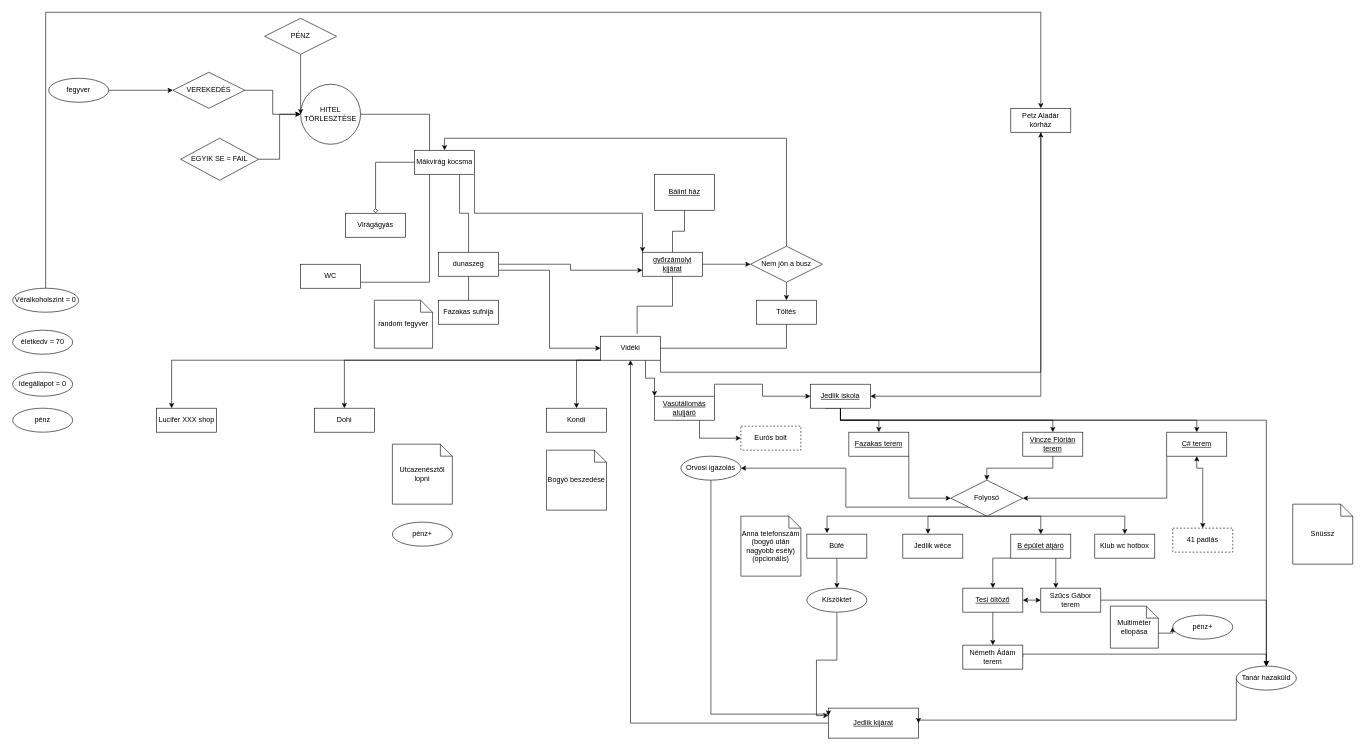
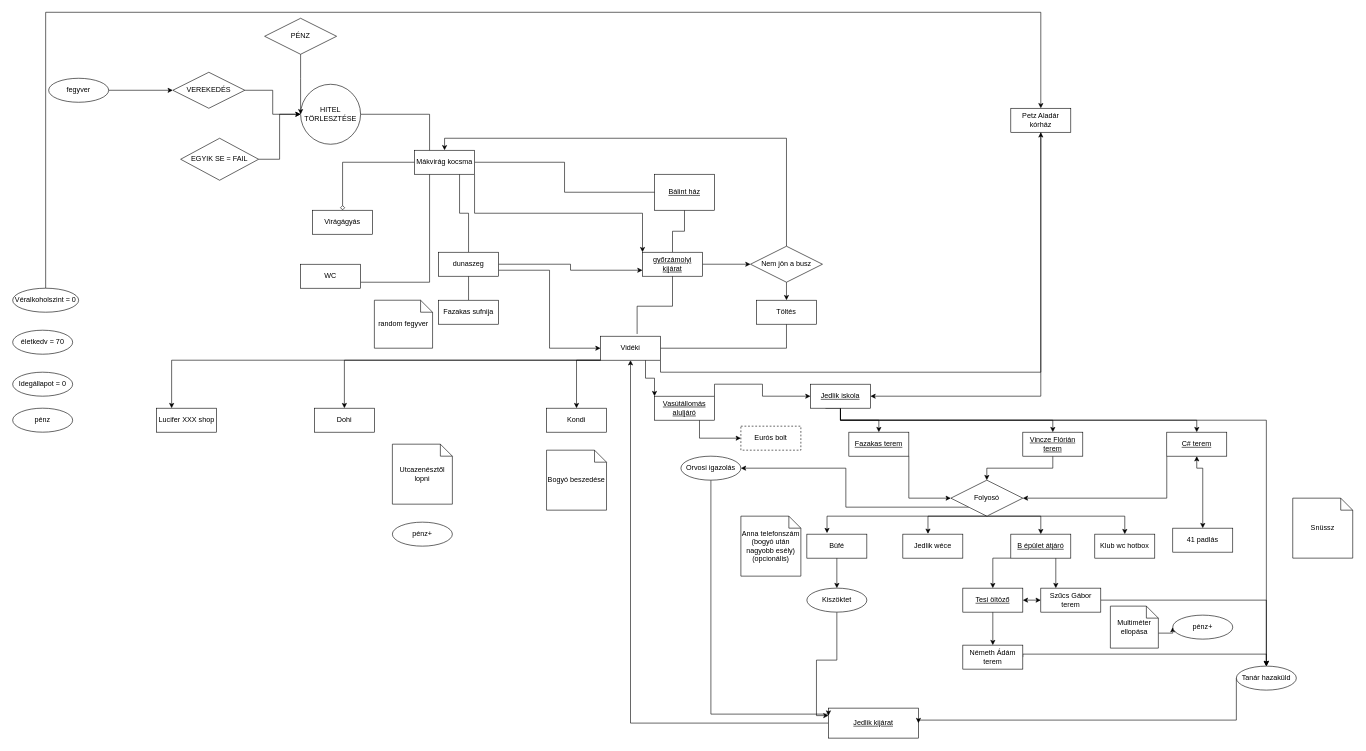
edge "Mákvirág kocsma" -- "Bálint ház": added
node "Virágágyás": moved (375, 225) -> (342, 222)
node "Snüssz": moved (1323, 534) -> (1323, 528)
node "41 padlás": style dashed -> solid
